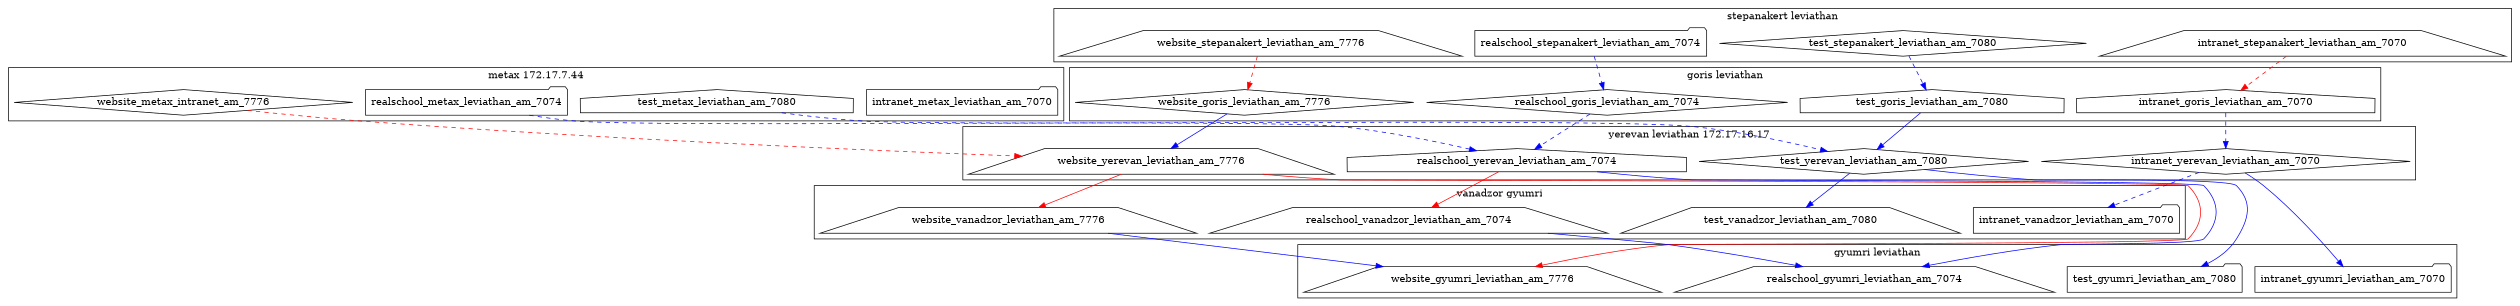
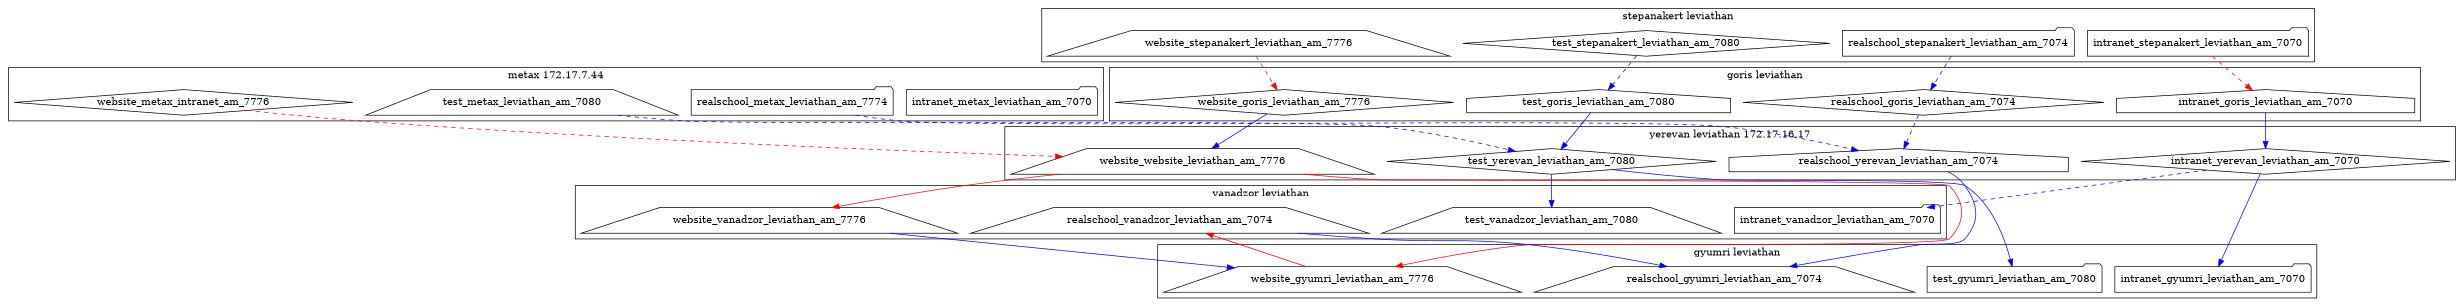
node "intranet_stepanakert_leviathan_am_7070": shape trapezium -> folder
node "realschool_metax_leviathan_am_7074": label "realschool_metax_leviathan_am_7074" -> "realschool_metax_leviathan_am_7774"
node "test_metax_leviathan_am_7080": shape house -> trapezium
edge "intranet_goris_leviathan_am_7070" -> "intranet_yerevan_leviathan_am_7070": style dashed -> solid
node "website_yerevan_leviathan_am_7776": label "website_yerevan_leviathan_am_7776" -> "website_website_leviathan_am_7776"
edge "realschool_yerevan_leviathan_am_7074" -> "realschool_vanadzor_leviathan_am_7074": now "website_gyumri_leviathan_am_7776" -> "realschool_vanadzor_leviathan_am_7074"
cluster "vanadzor gyumri": label "vanadzor gyumri" -> "vanadzor leviathan"
